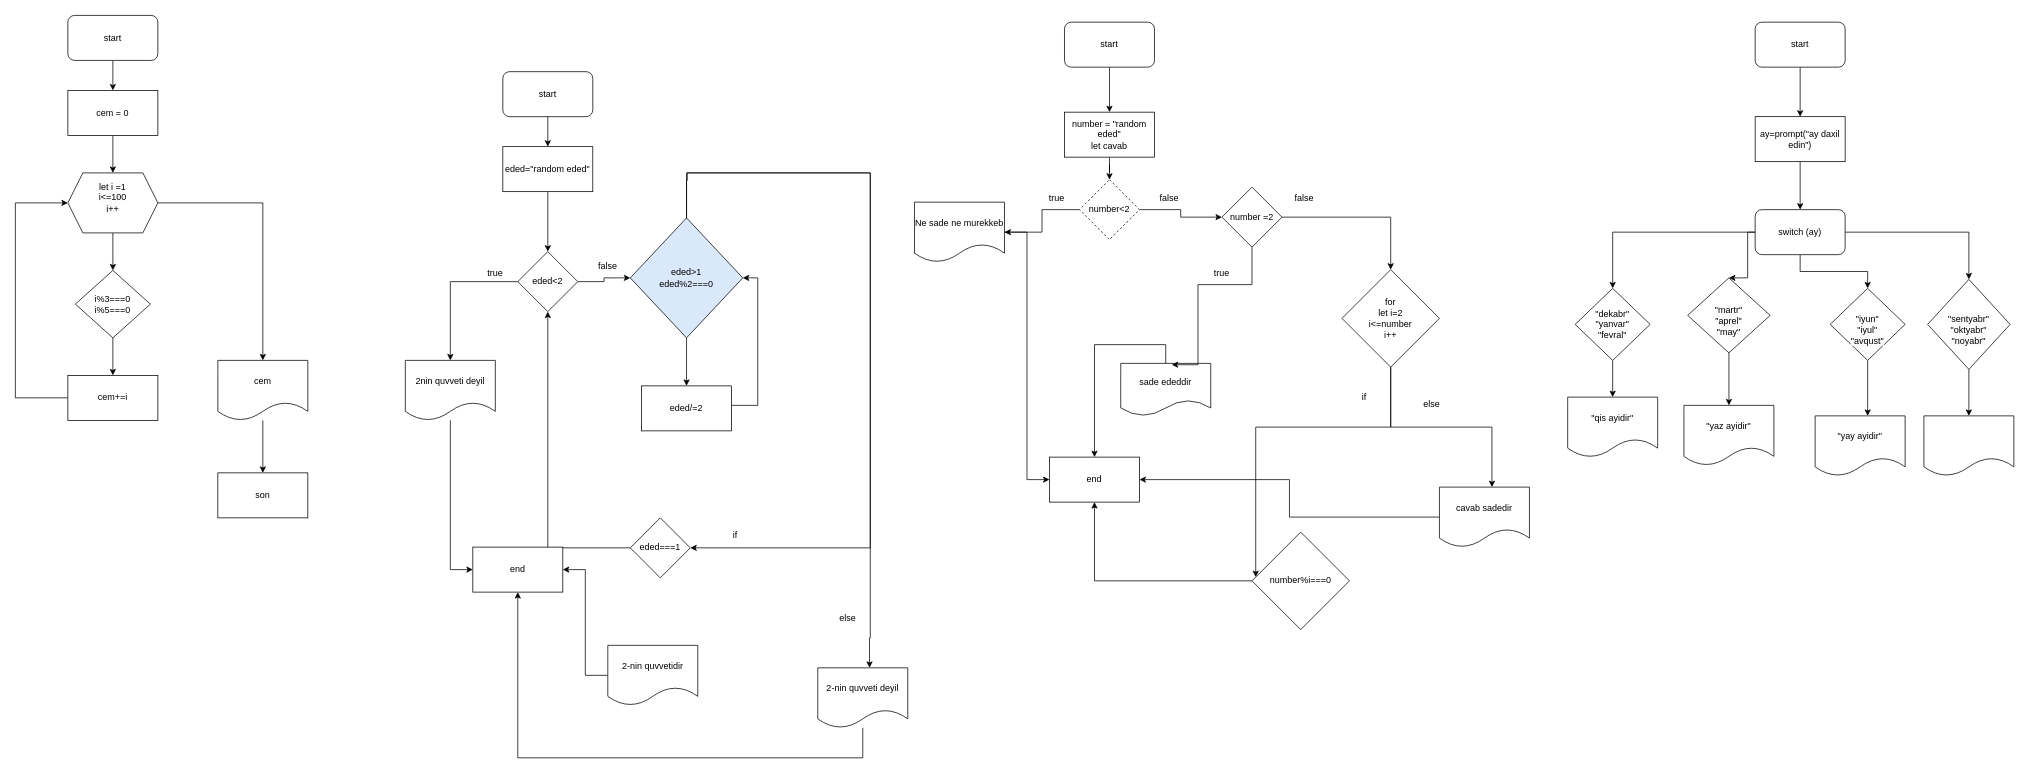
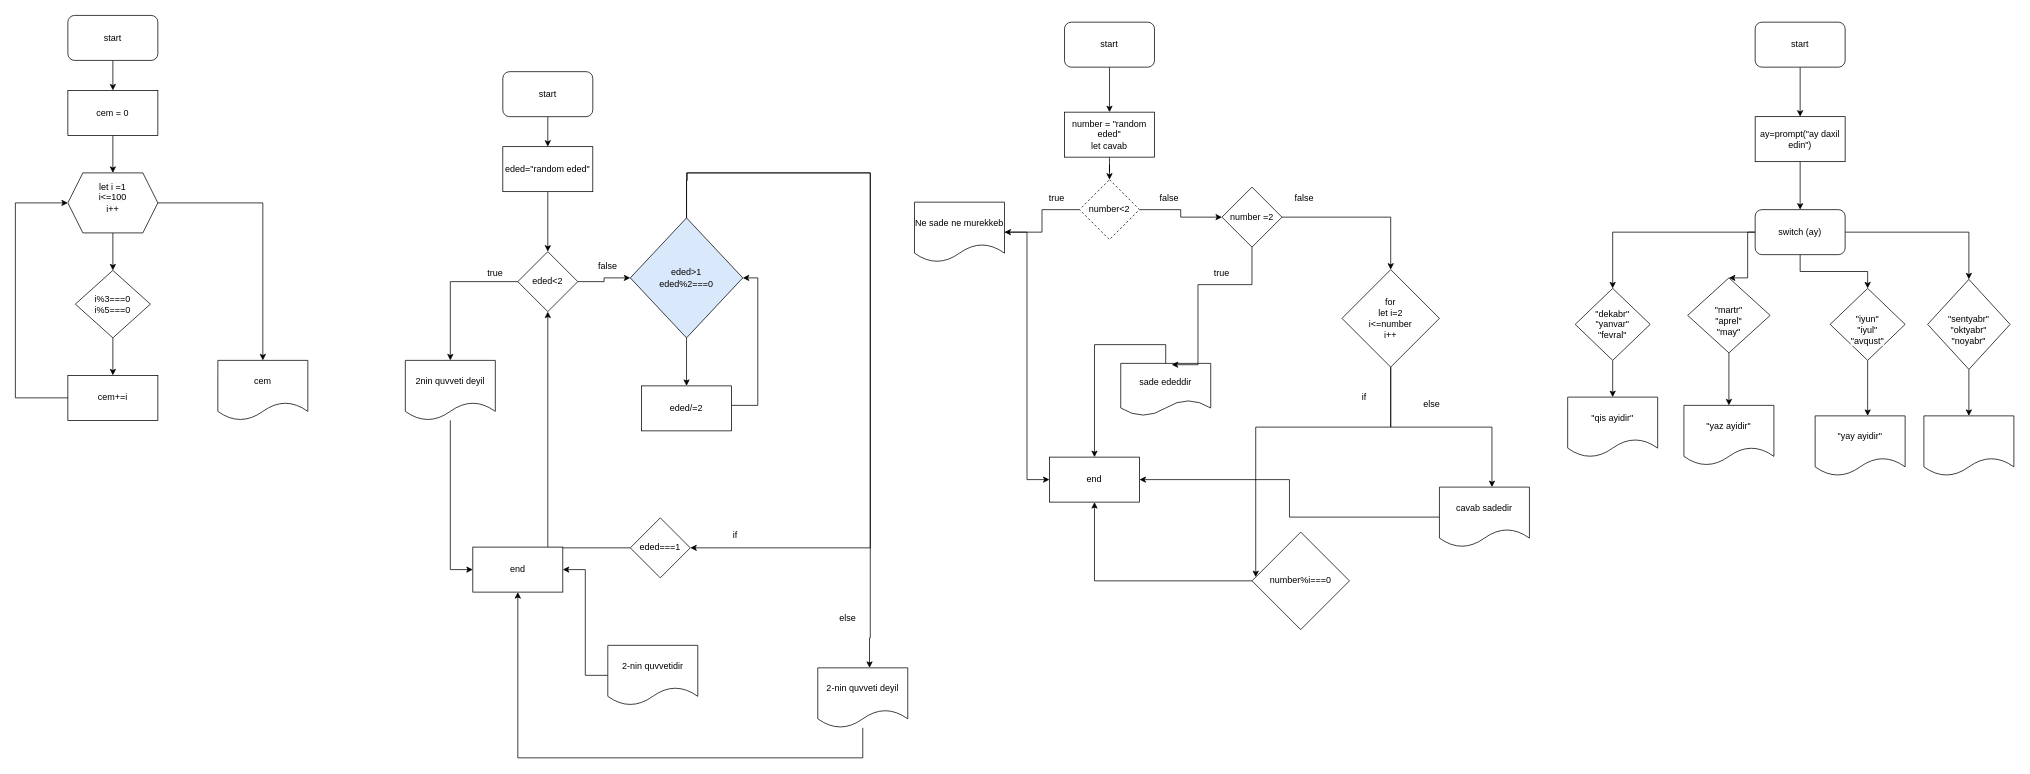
edge "cem" -> "son": removed
node "son": removed
